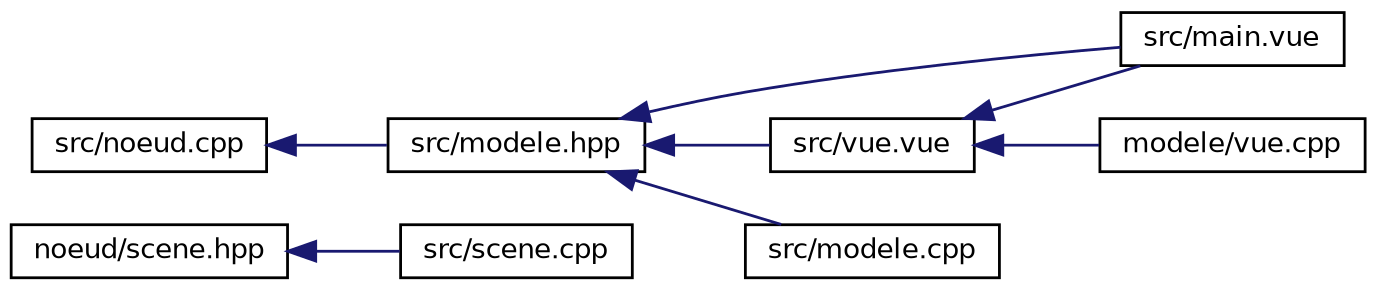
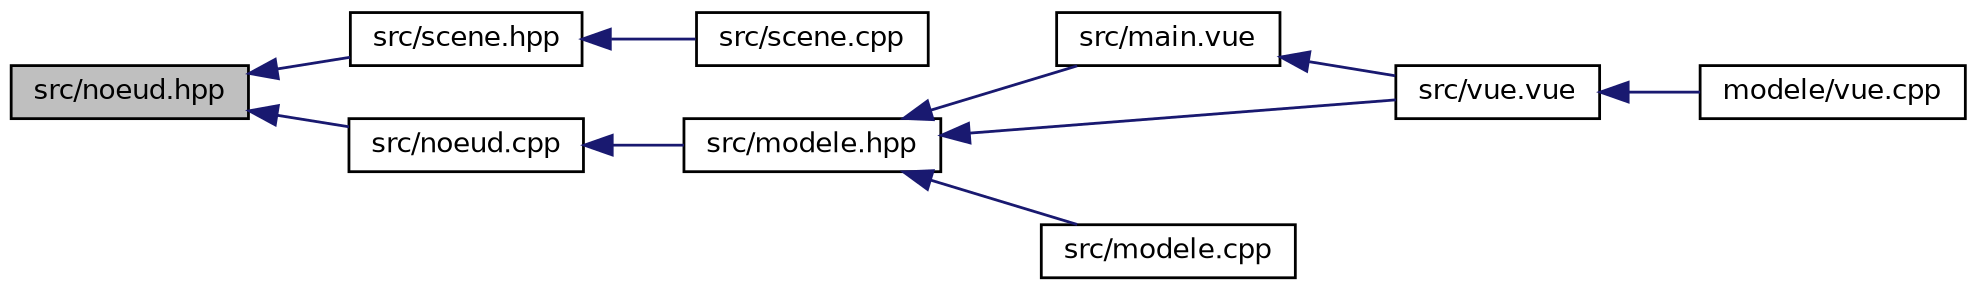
edge "src/main.vue" -> "src/vue.vue": reversed
node "src/noeud.hpp": added
node "noeud/scene.hpp": label "noeud/scene.hpp" -> "src/scene.hpp"
